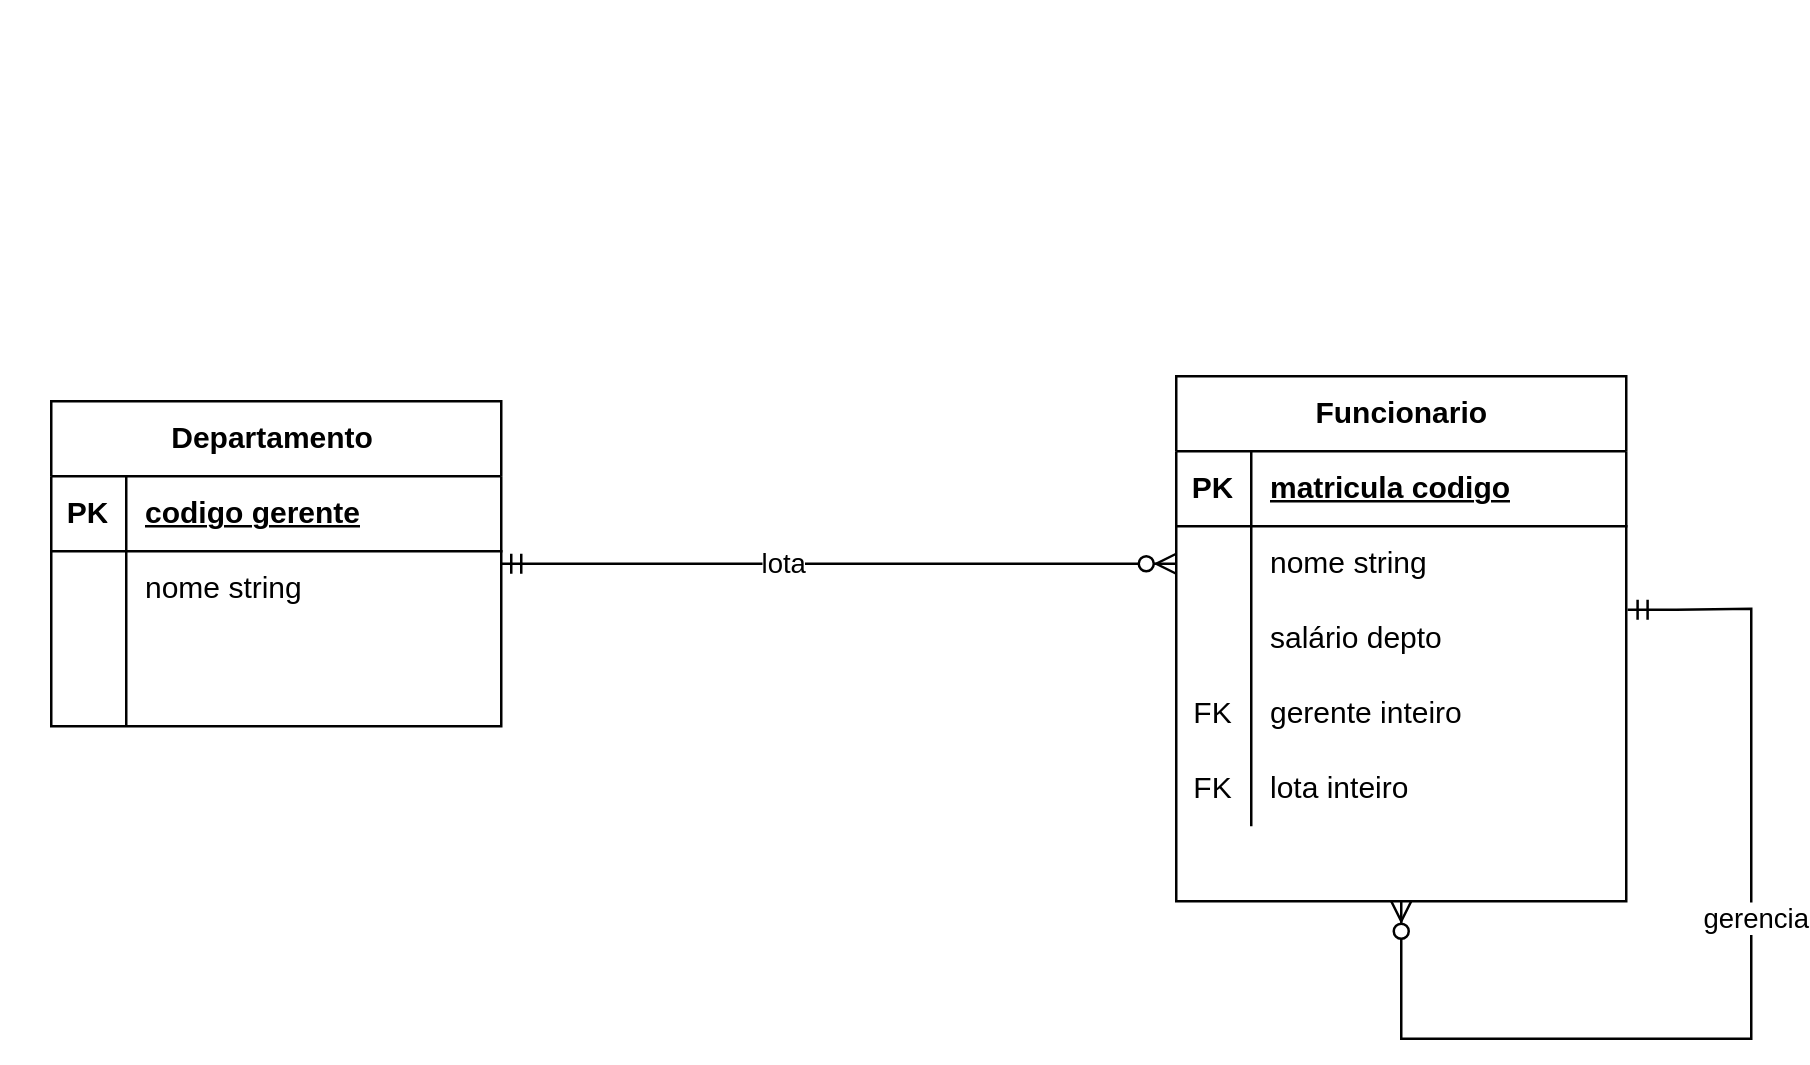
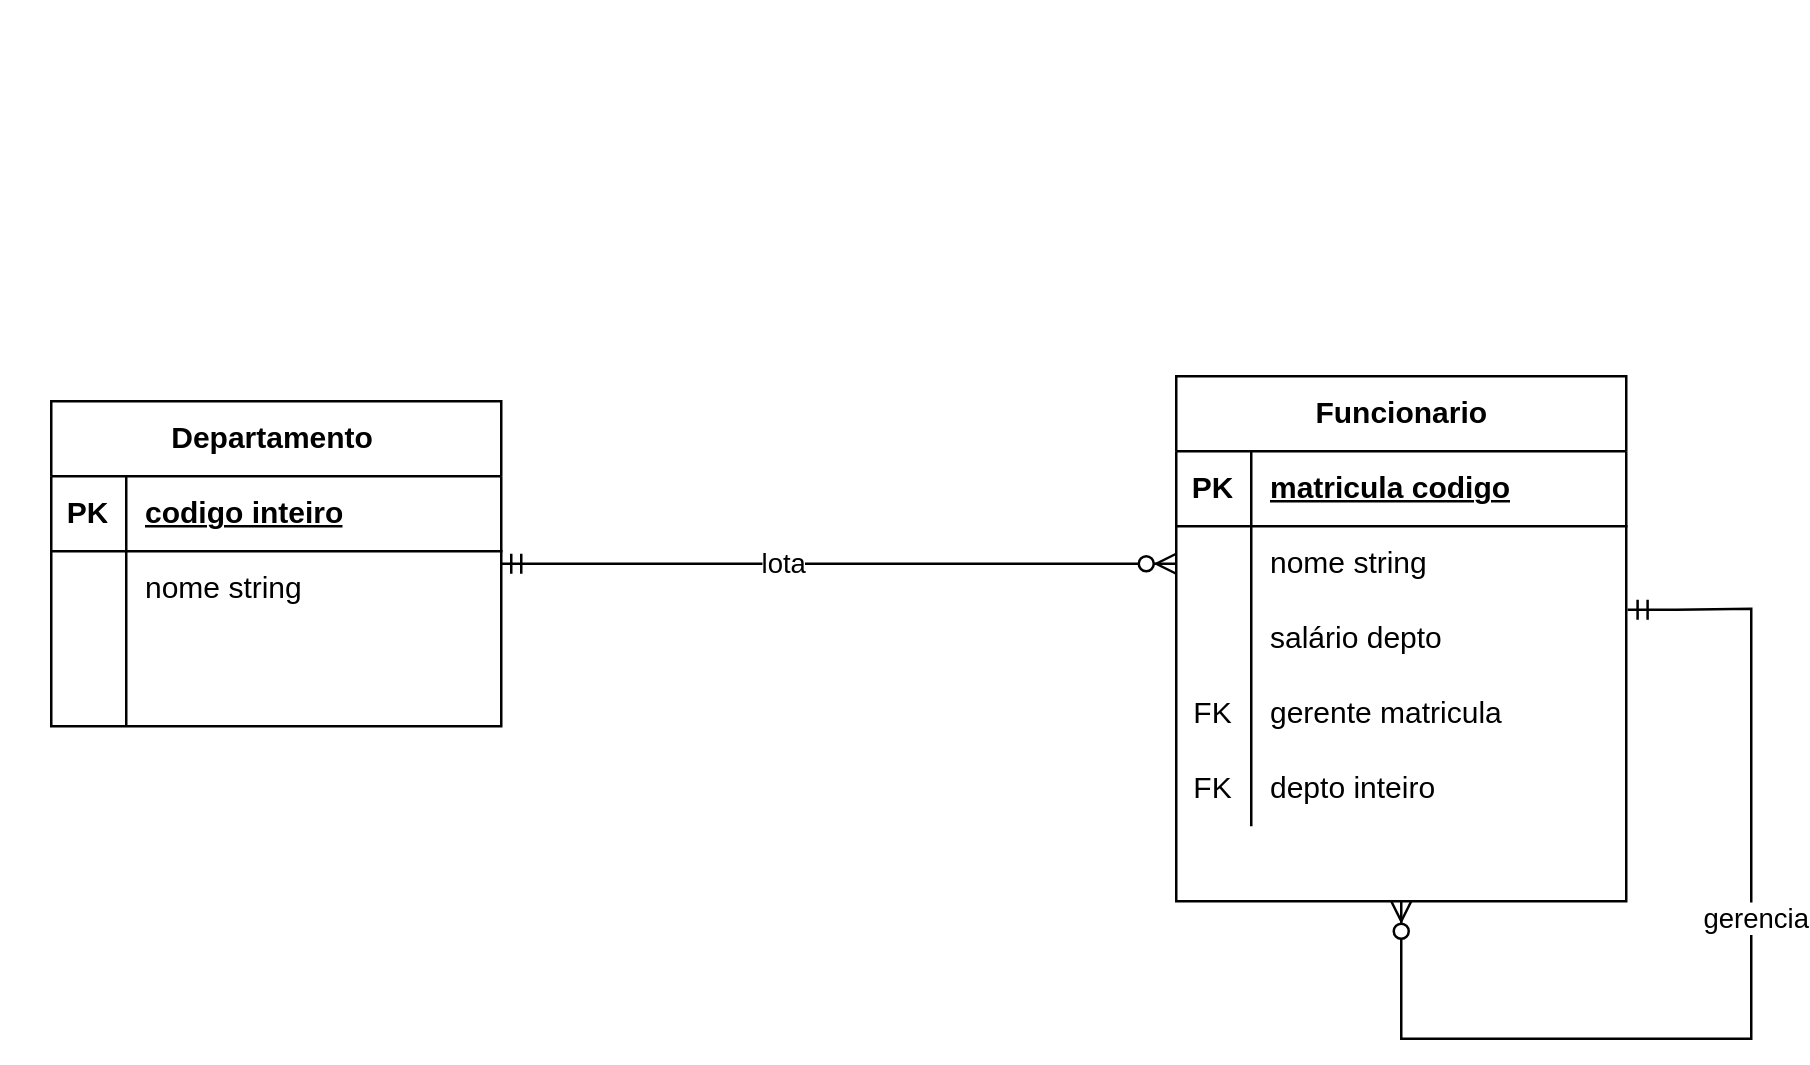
node "codigo gerente": label "codigo gerente" -> "codigo inteiro"
node "gerente inteiro": label "gerente inteiro" -> "gerente matricula"
node "lota inteiro": label "lota inteiro" -> "depto inteiro"
